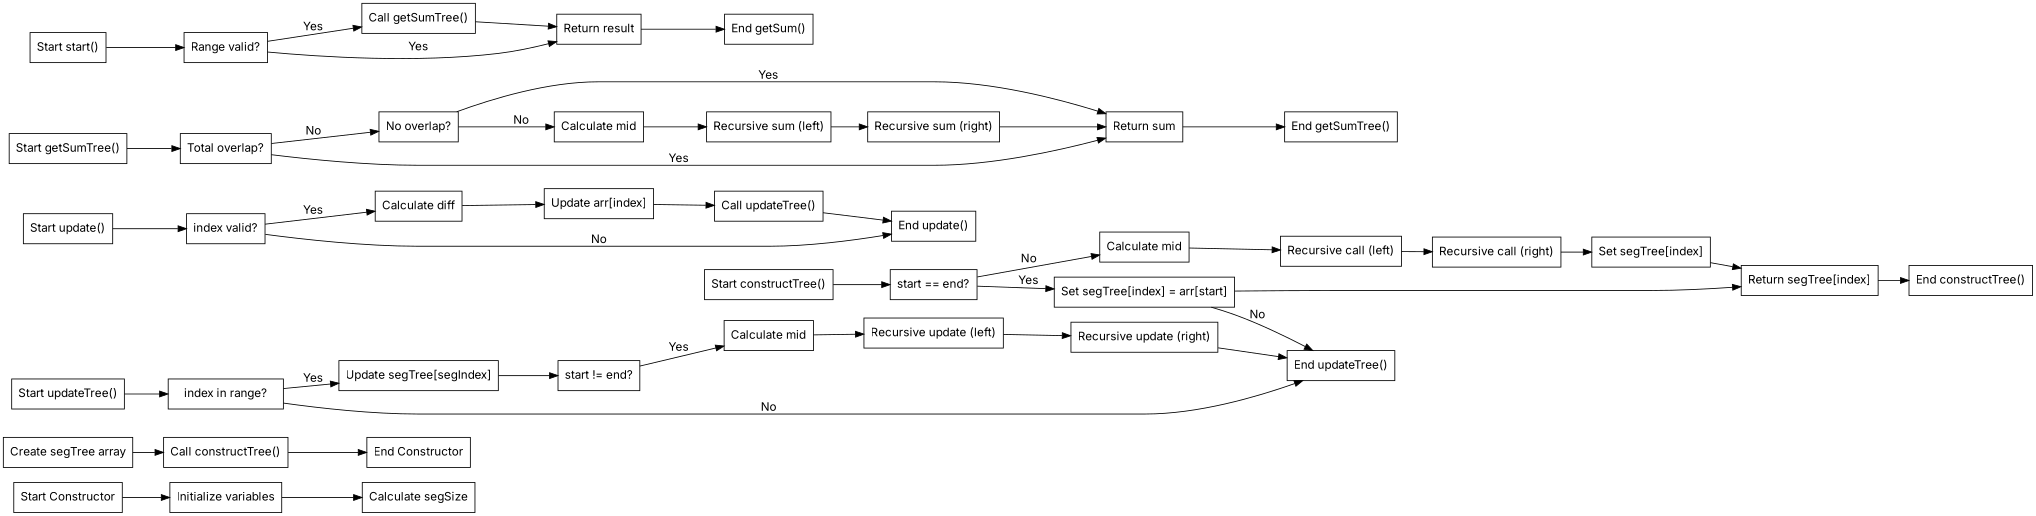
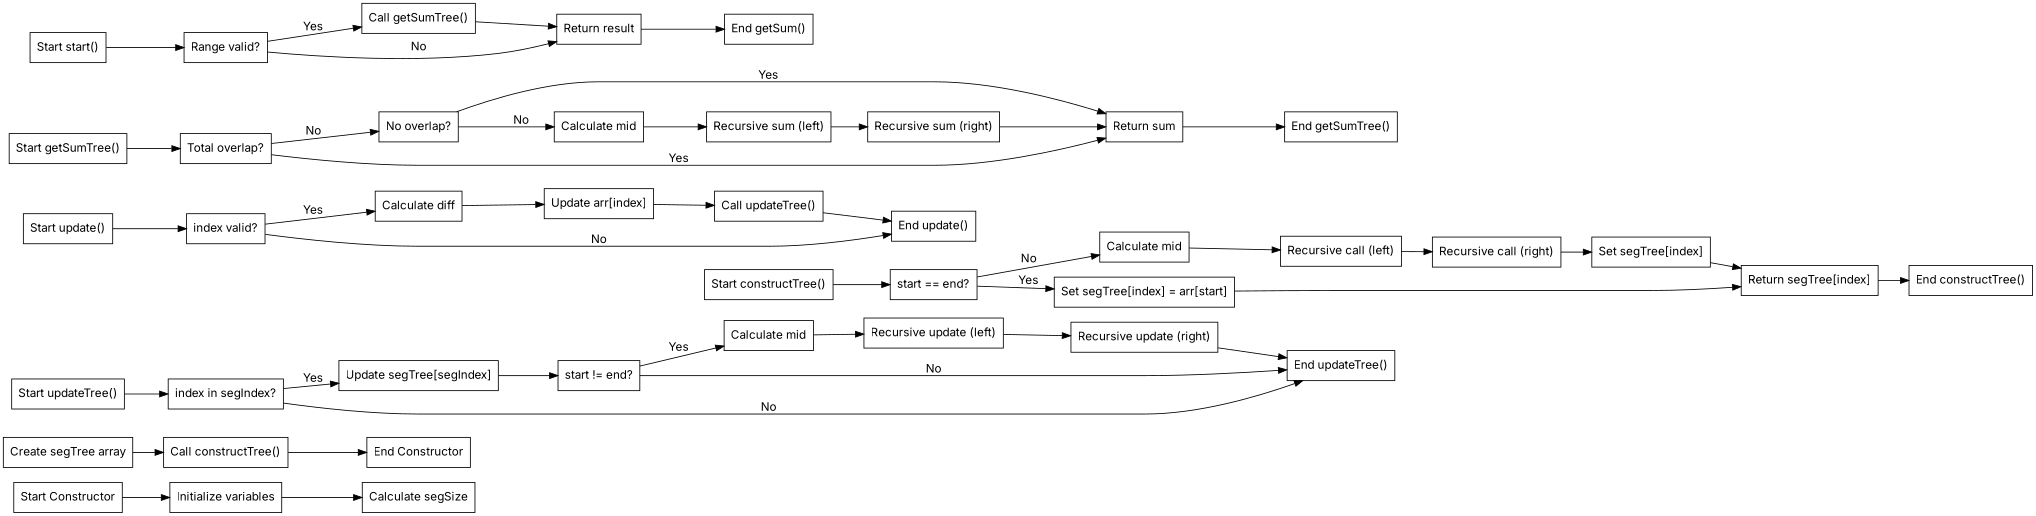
edge "Range valid?" -> "Return result": label "Yes" -> "No"
edge "Set segTree[index] = arr[start]" -> "End updateTree()": now "start != end?" -> "End updateTree()"
node "index in range?": label "index in range?" -> "index in segIndex?"
